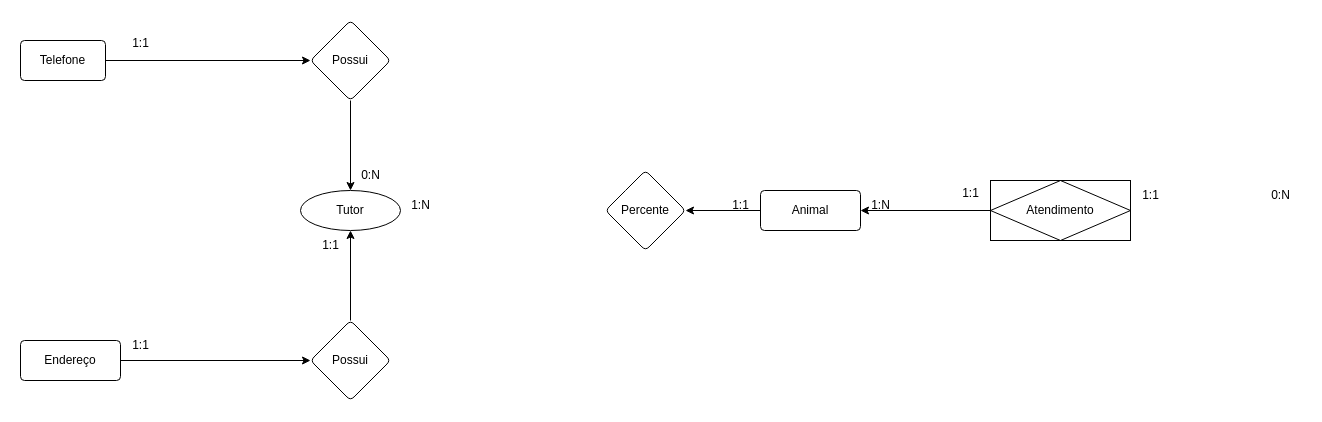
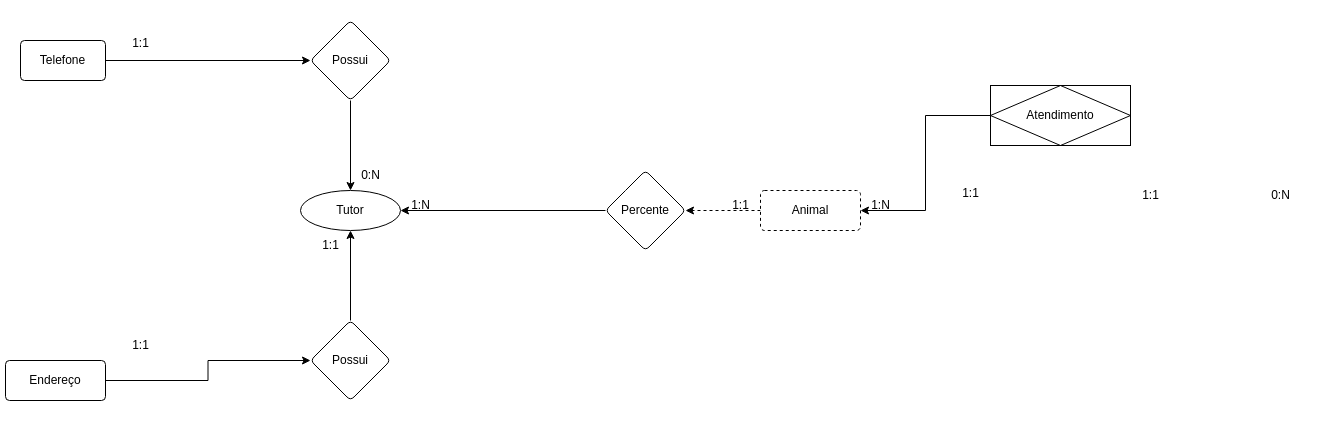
edge "Percente" -> "Tutor": added
edge "Animal" -> "Percente": style solid -> dashed
node "Animal": style solid -> dashed
node "Atendimento": moved (1061, 211) -> (1061, 116)
node "Endereço": moved (71, 361) -> (56, 381)
